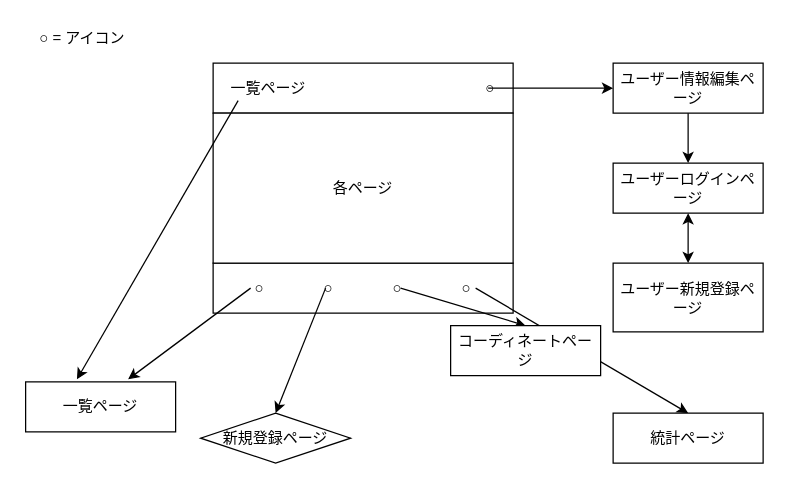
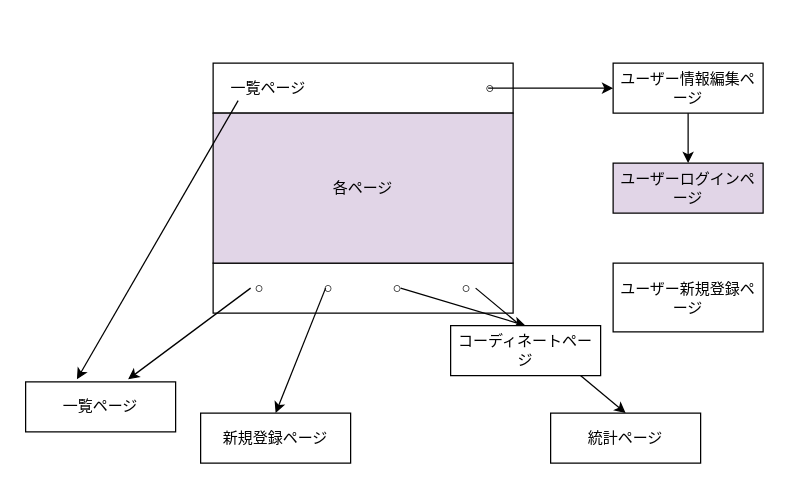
node "○ = アイコン": removed
node "各ページ": fillcolor #ffffff -> #e1d5e7
node "ユーザーログインページ": fillcolor #ffffff -> #e1d5e7
edge "ユーザーログインページ" -- "ユーザー新規登録ページ": removed
node "新規登録ページ": shape diamond -> rectangle
node "統計ページ": moved (688, 438) -> (626, 438)
